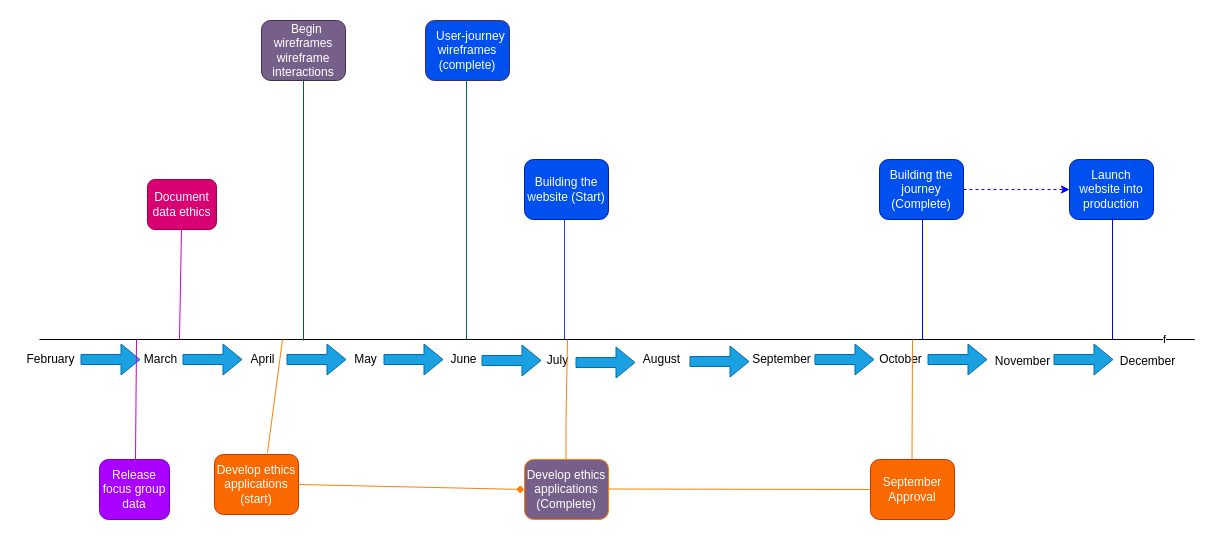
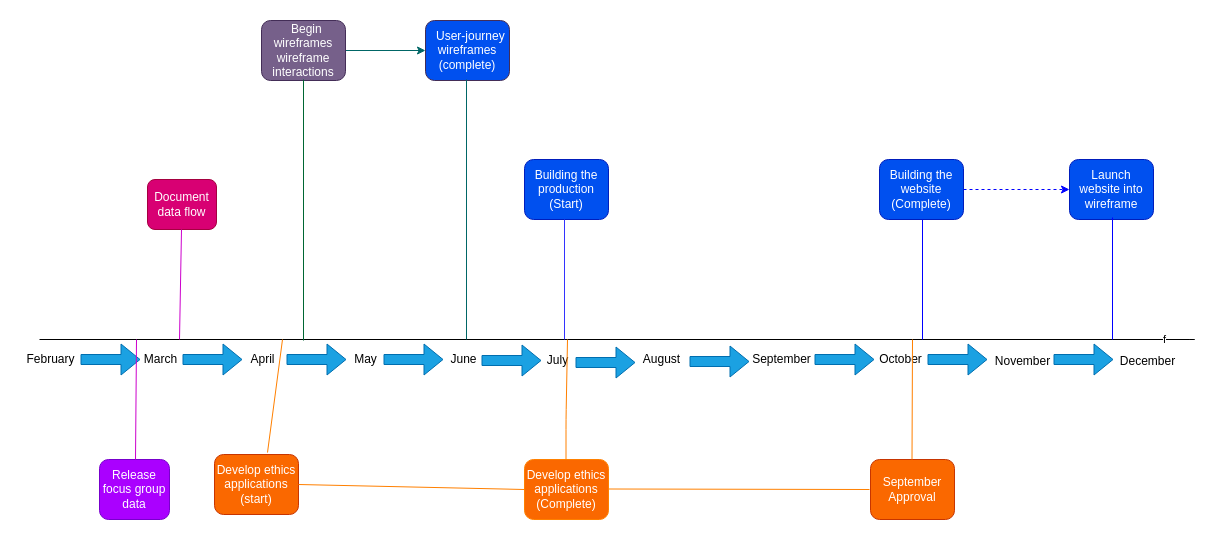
edge "Begin wireframes wireframe interactions" -> "User-journey wireframes (complete)": added
node "Building the website (Start)": label "Building the website (Start)" -> "Building the production (Start)"
node "Building the journey (Complete)": label "Building the journey (Complete)" -> "Building the website (Complete)"
node "Launch website into production": label "Launch website into production" -> "Launch website into wireframe"
node "Document data ethics": label "Document data ethics" -> "Document data flow"
edge "Develop ethics applications (start)" -> "Develop ethics applications (Complete)": arrowhead diamond -> none
node "Develop ethics applications (Complete)": fillcolor #76608a -> #fa6800
